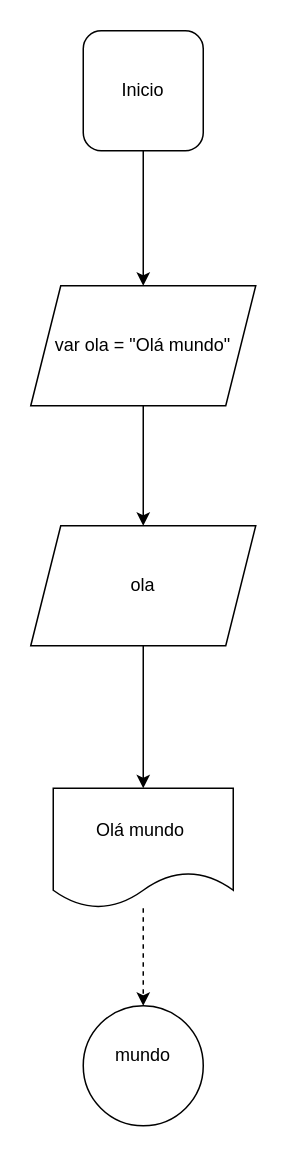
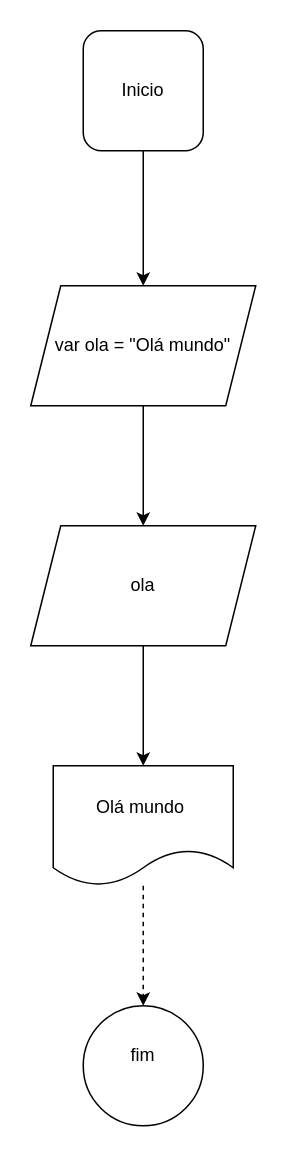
node "Olá mundo": moved (143, 848) -> (143, 826)
node "mundo": label "mundo" -> "fim"
